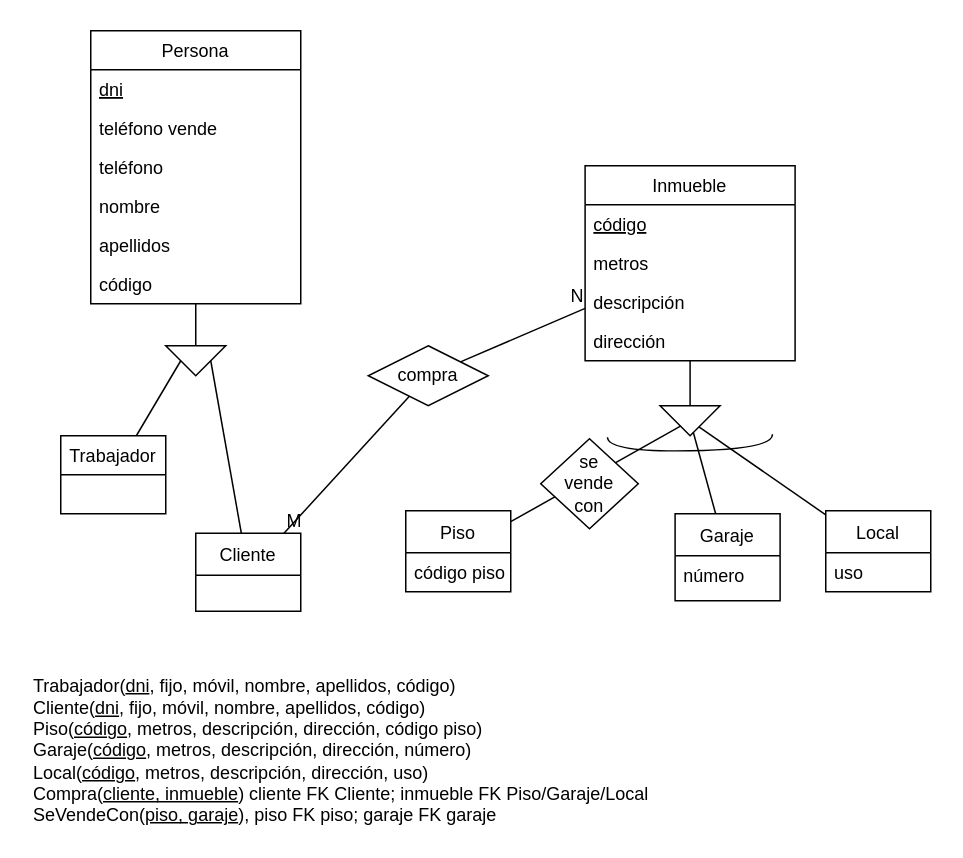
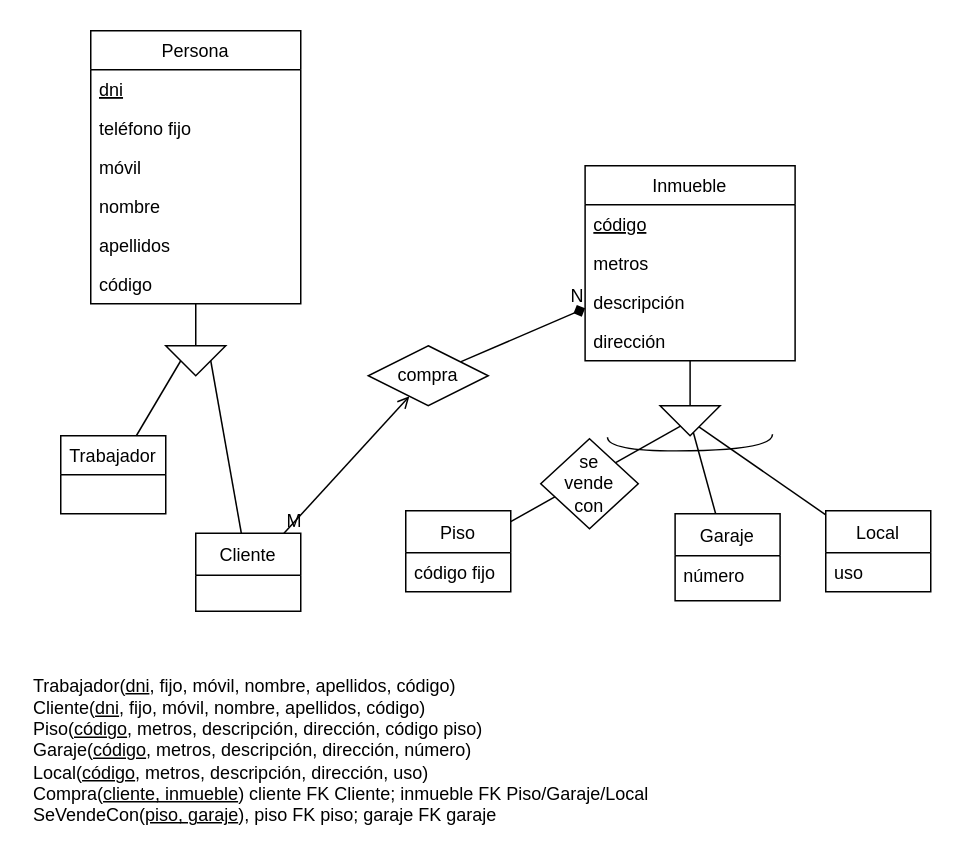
node "teléfono vende": label "teléfono vende" -> "teléfono fijo"
node "teléfono": label "teléfono" -> "móvil"
edge "Inmueble" -- "compra": arrowhead none -> diamond
edge "compra" -- "Cliente": arrowhead none -> open
node "código piso": label "código piso" -> "código fijo"
